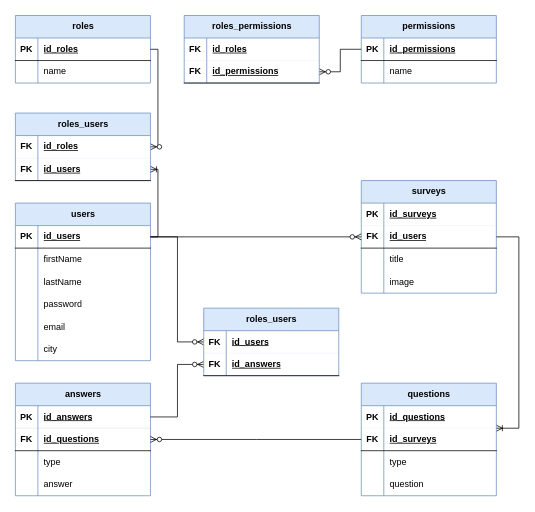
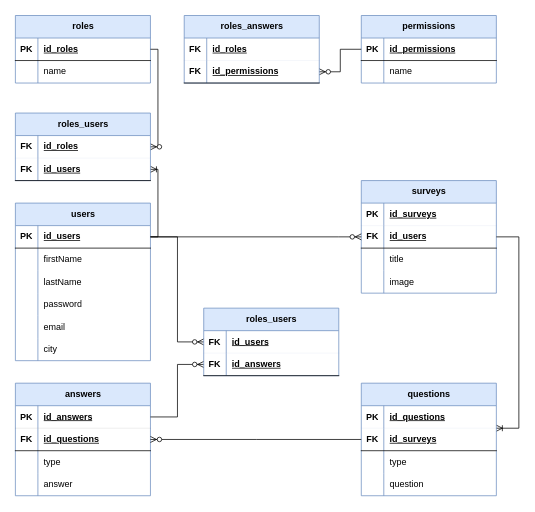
node "roles_permissions": label "roles_permissions" -> "roles_answers"
